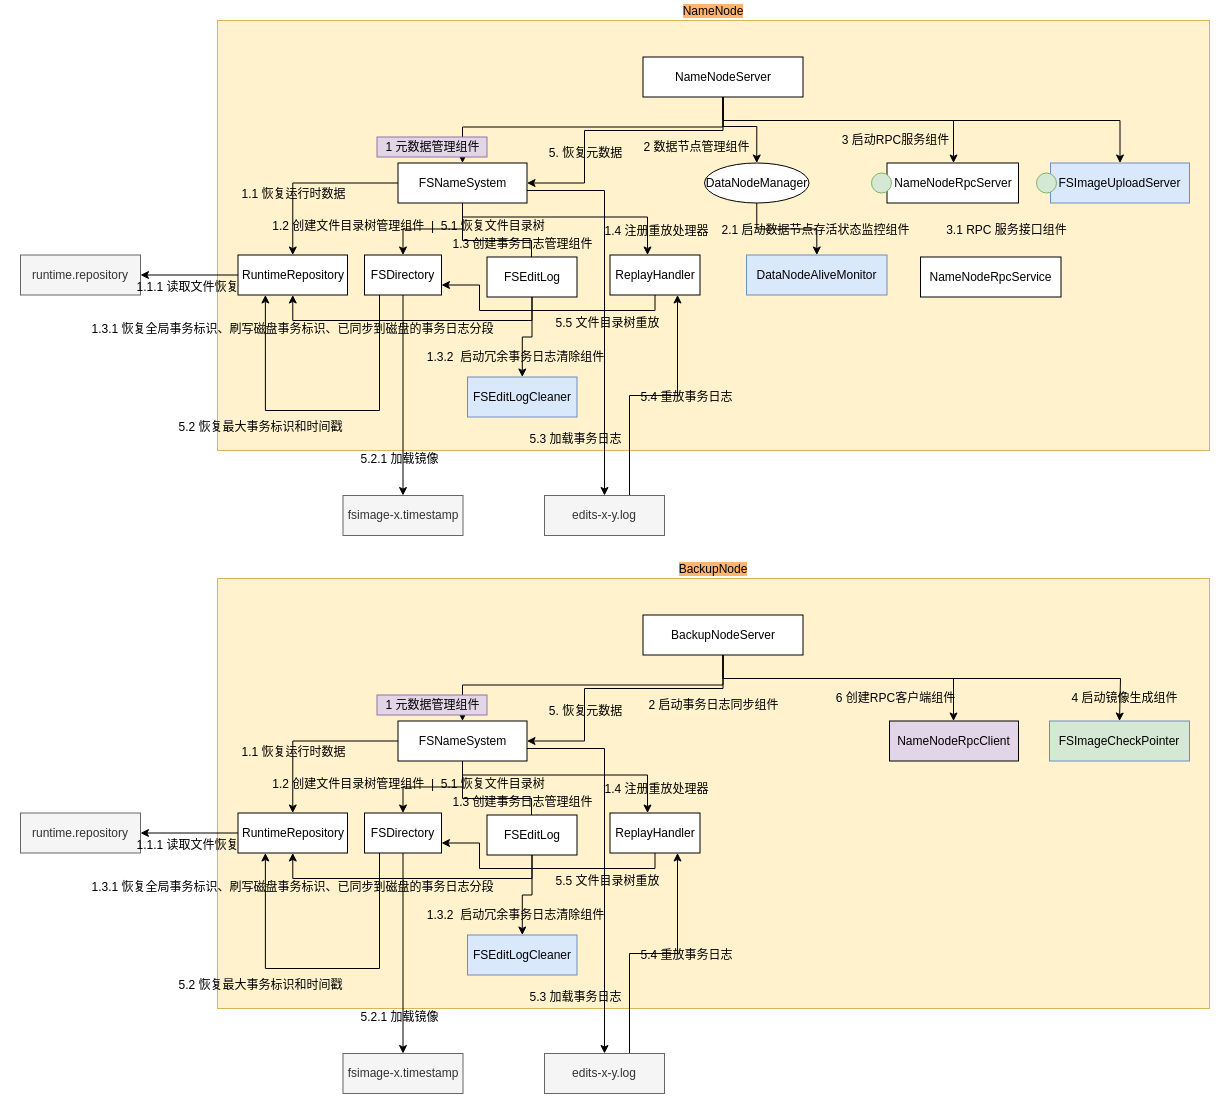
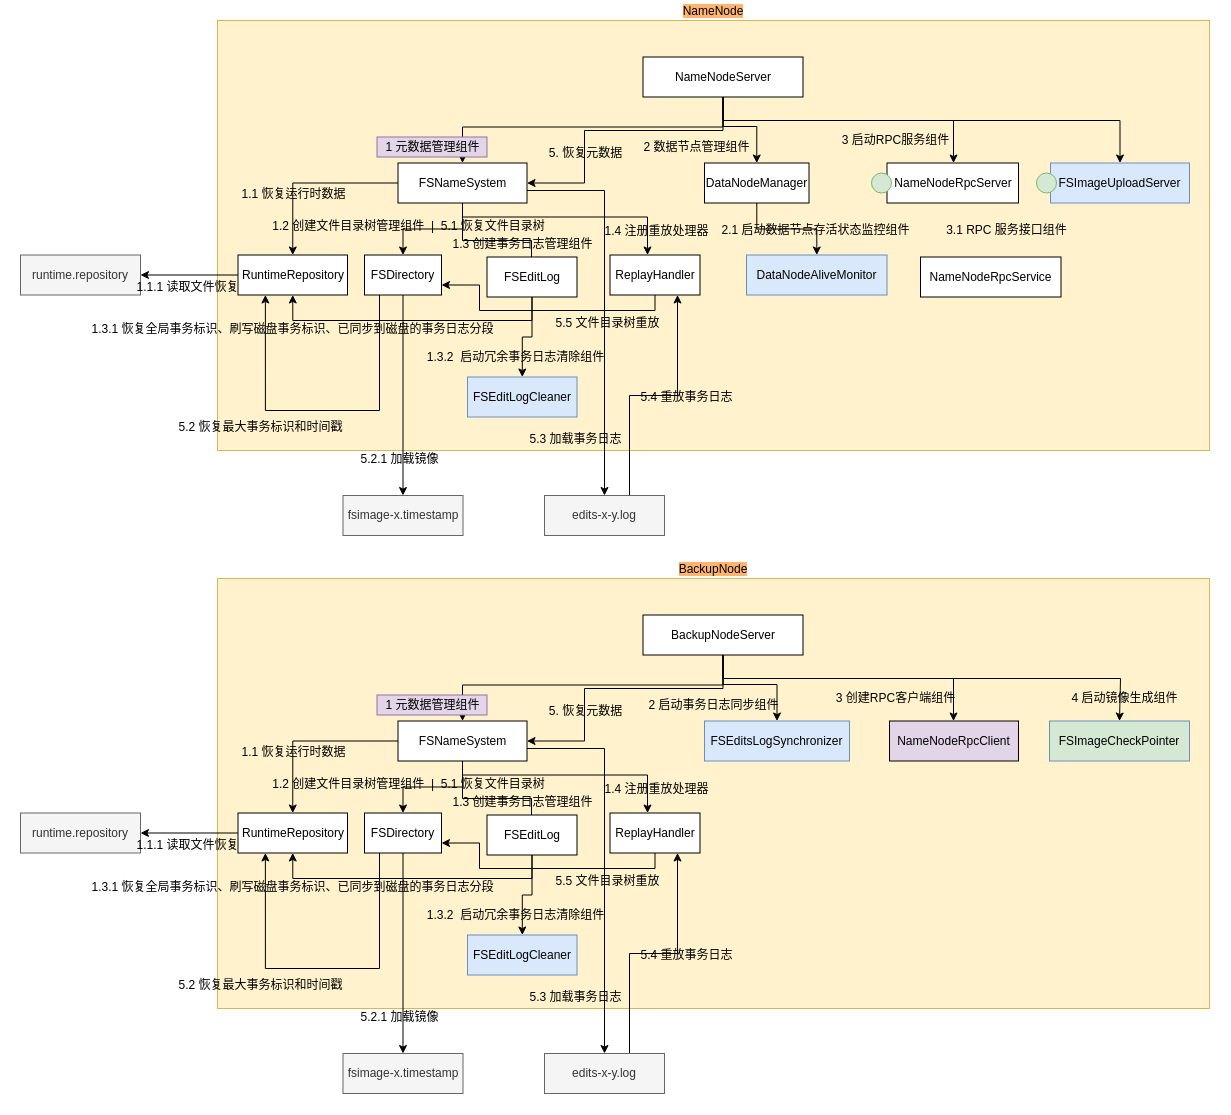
node "DataNodeManager": shape ellipse -> rectangle
edge "BackupNodeServer" -> "FSEditsLogSynchronizer": added
node "6 创建RPC客户端组件": label "6 创建RPC客户端组件" -> "3 创建RPC客户端组件"
node "FSEditsLogSynchronizer": added
